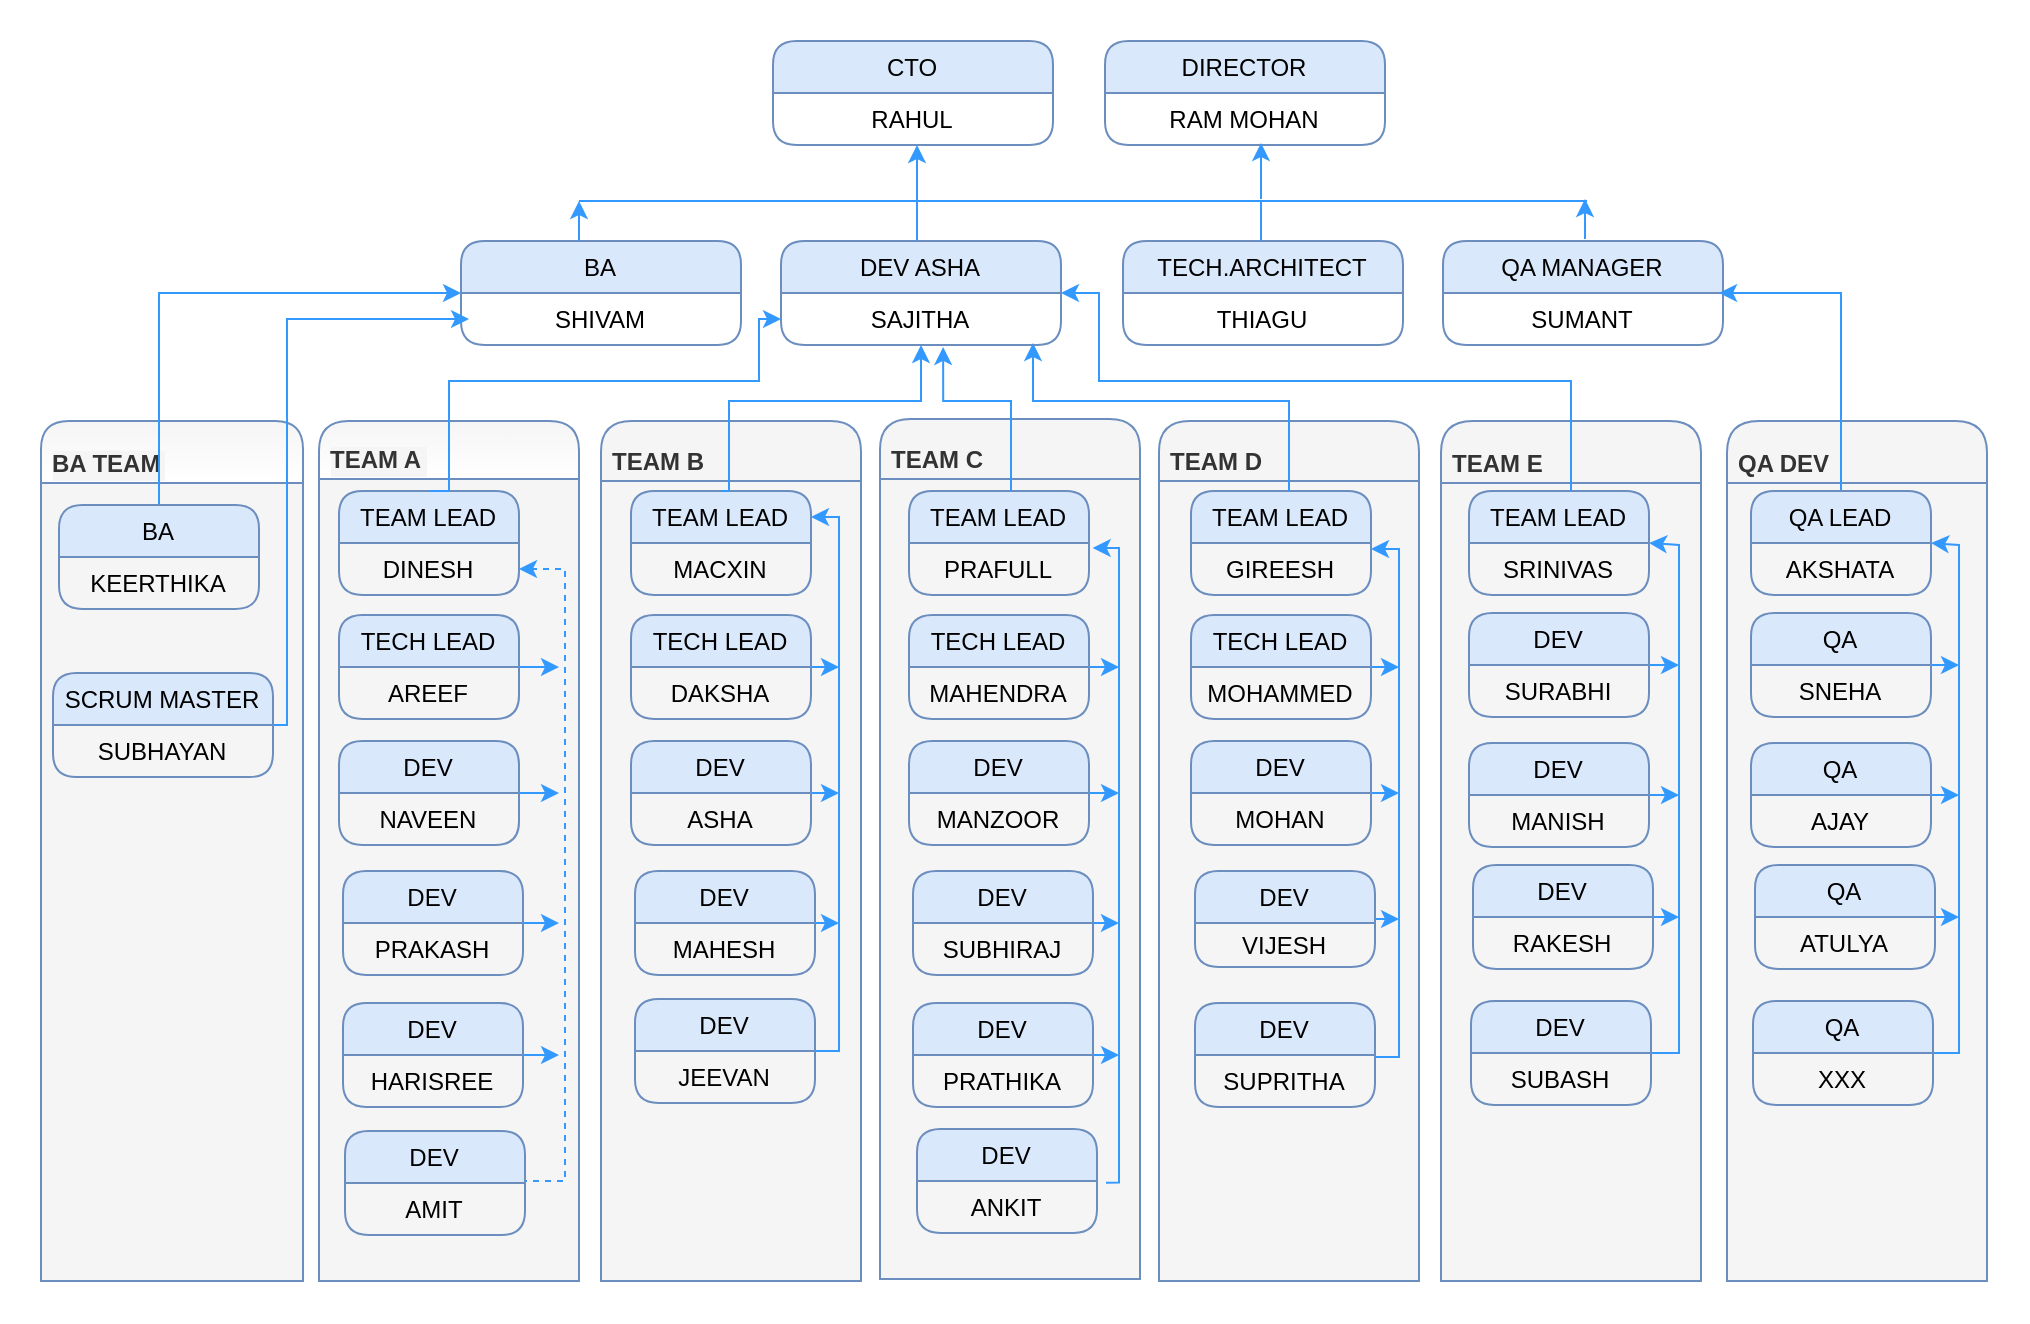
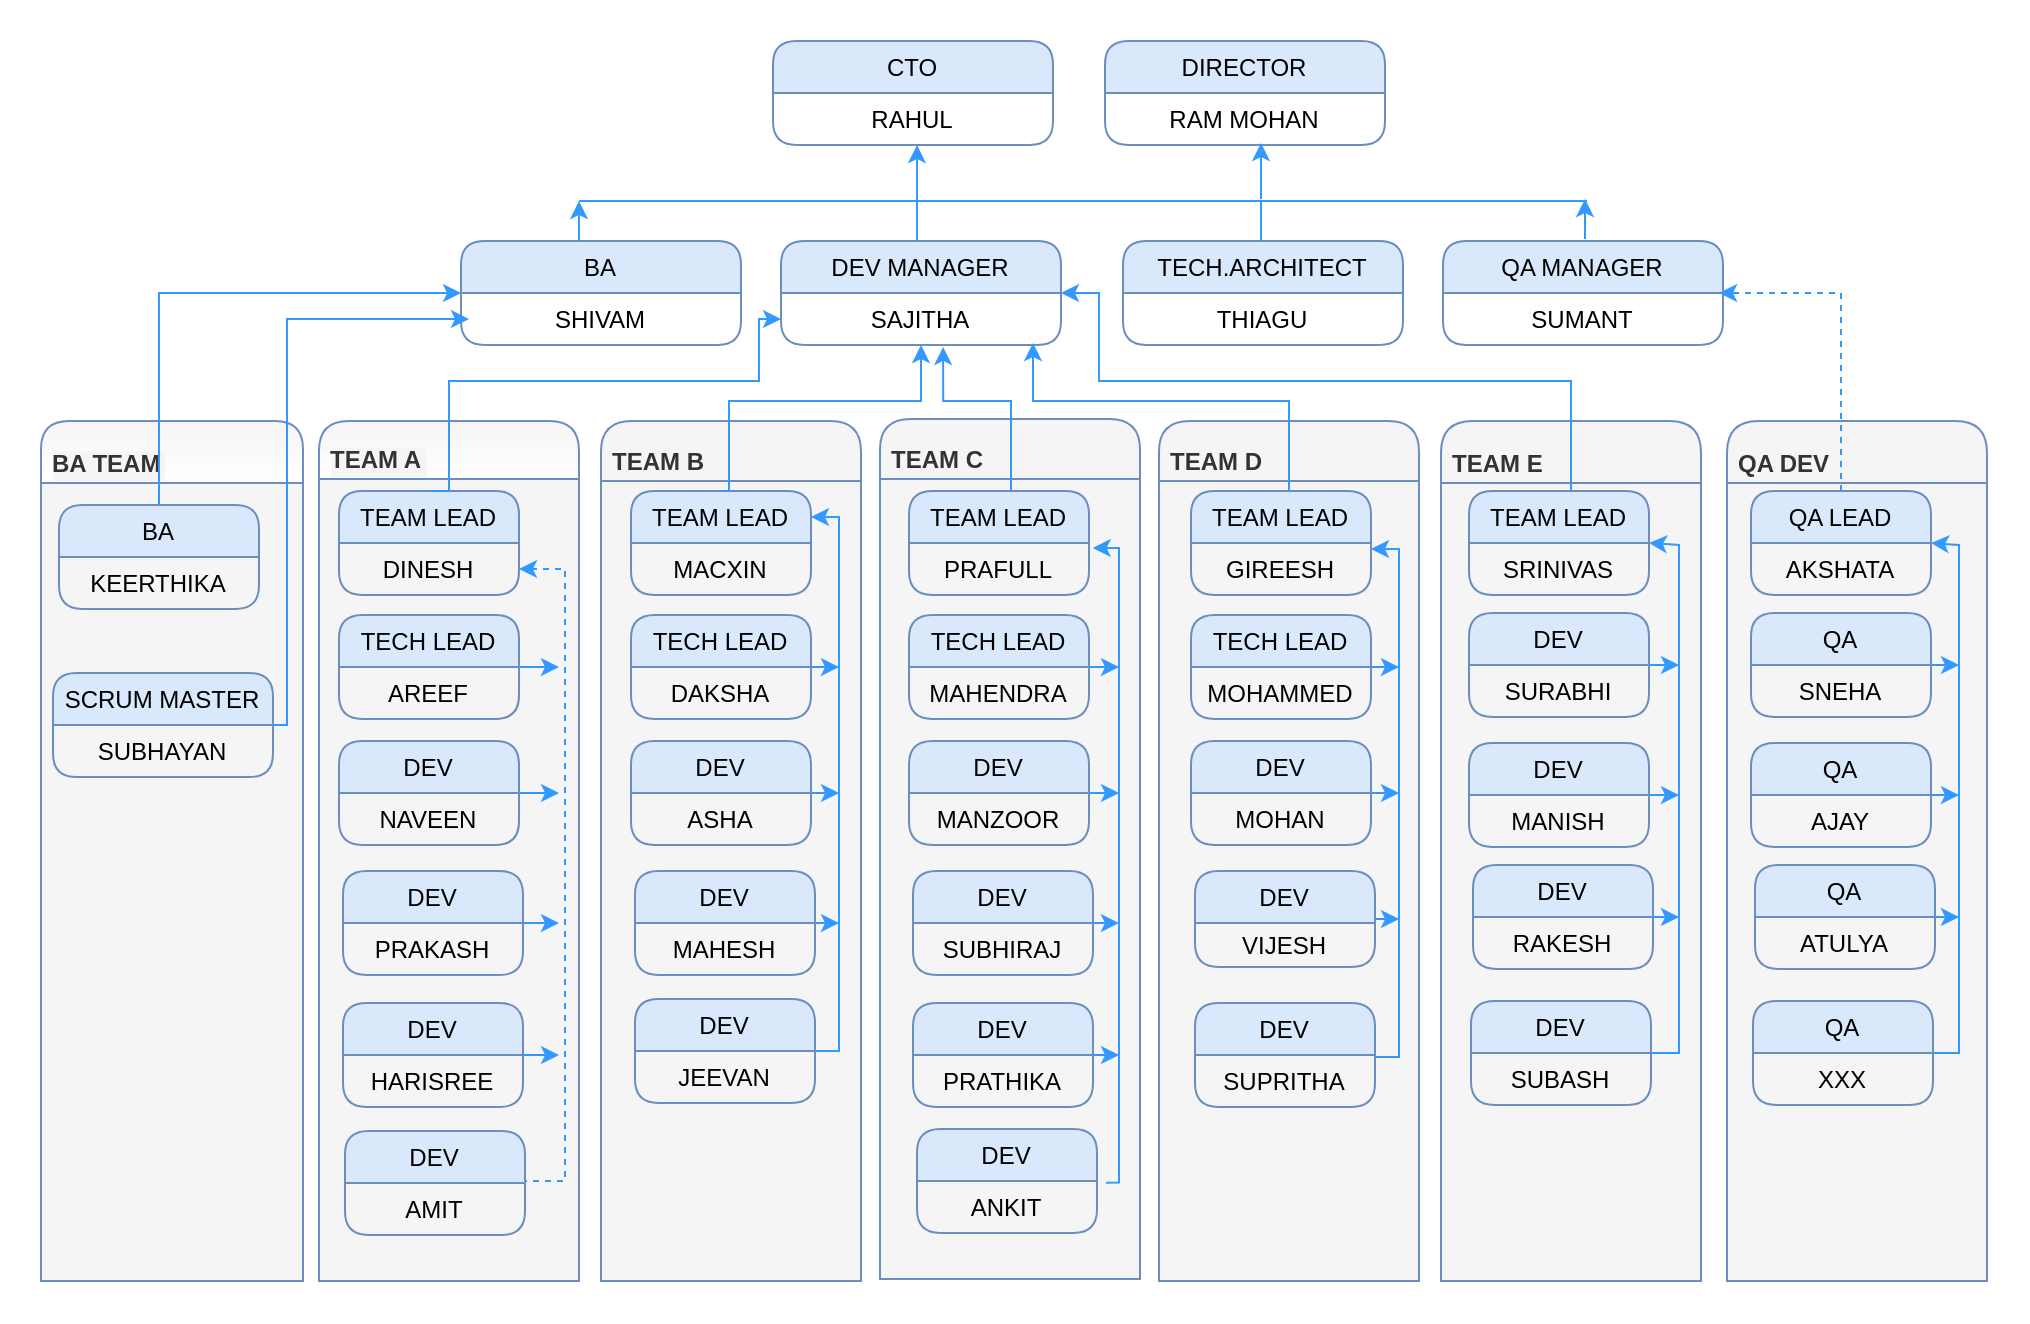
node "DEV ASHA": label "DEV ASHA" -> "DEV MANAGER"
edge "QA LEAD" -> "SUMANT": style solid -> dashed
